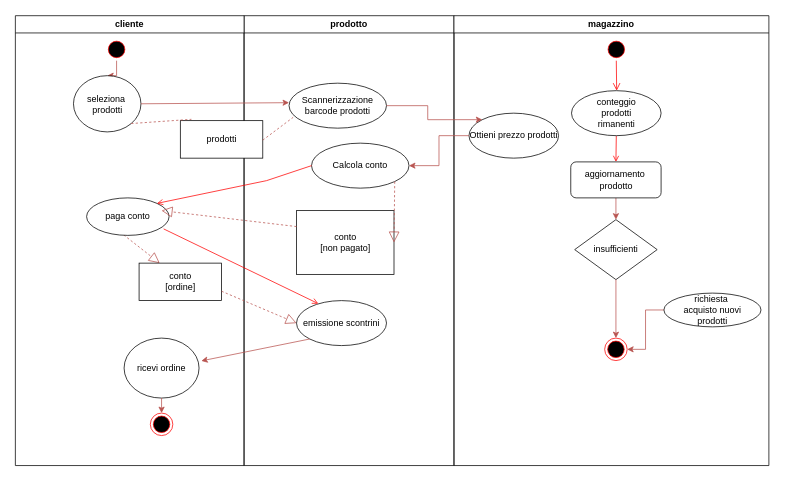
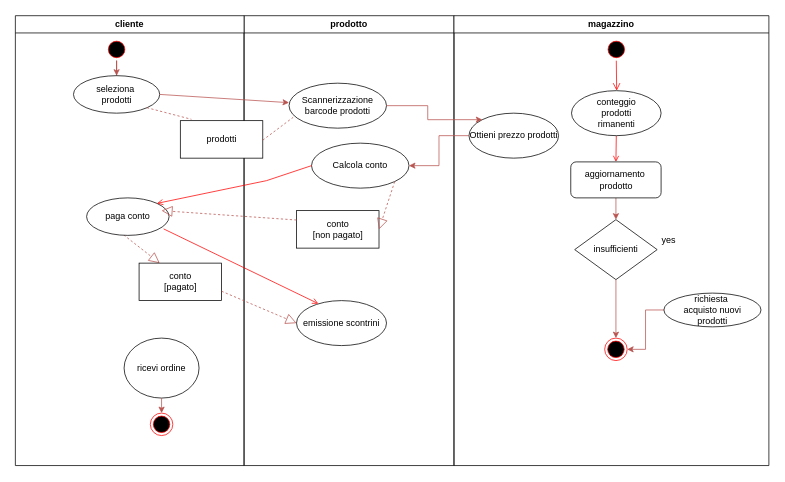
node "seleziona prodotti": size 68x56 -> 86x38
node "yes": added
node "conto [non pagato]": size 98x64 -> 83x38
node "conto [ordine]": label "conto [ordine]" -> "conto [pagato]"
edge "emissione scontrini" -> "ricevi ordine": removed
